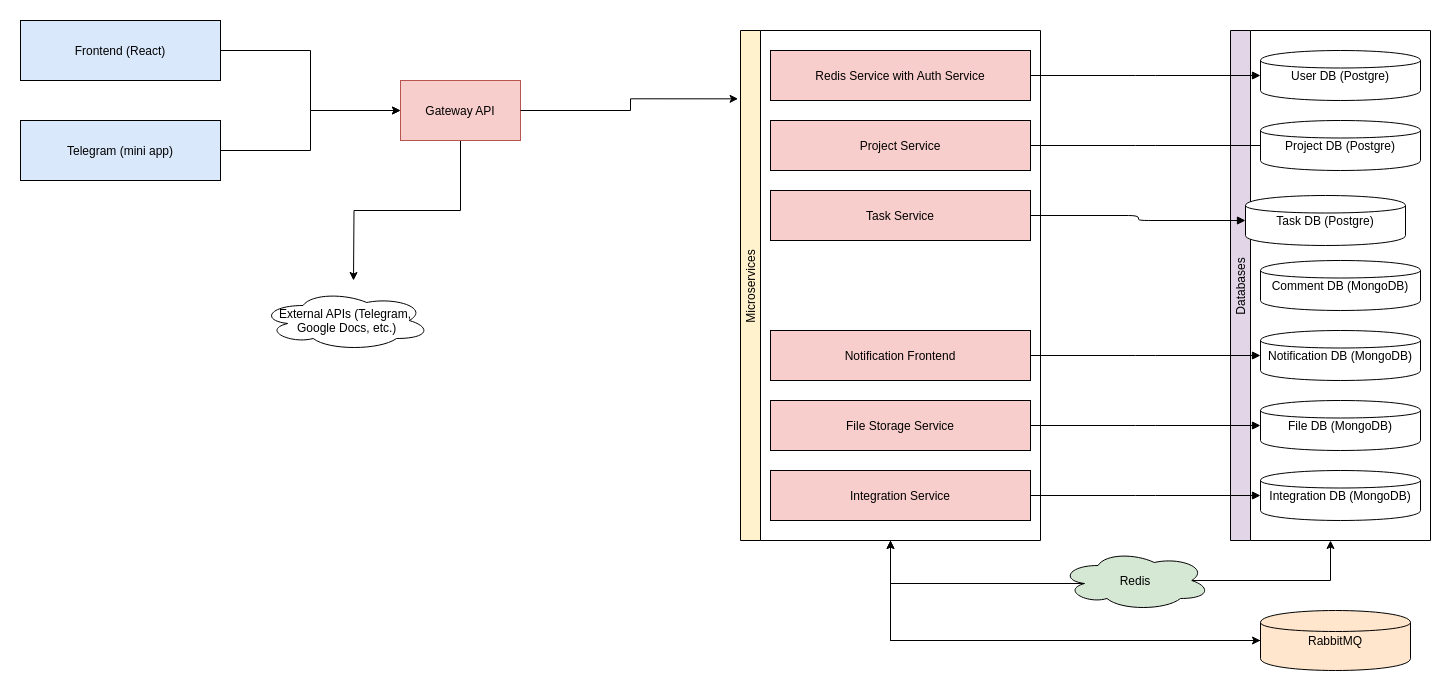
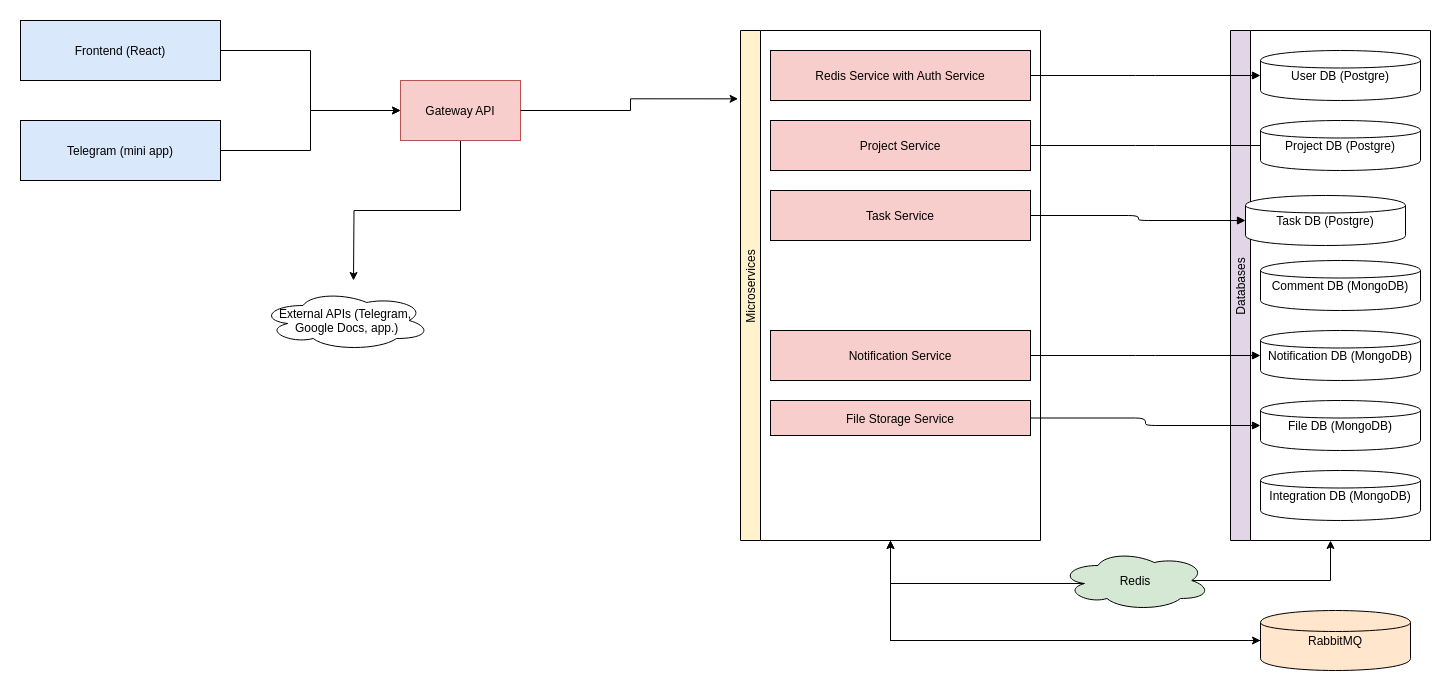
node "External APIs (Telegram, Google Docs, etc.)": label "External APIs (Telegram, Google Docs, etc.)" -> "External APIs (Telegram, Google Docs, app.)"
node "Notification Frontend": label "Notification Frontend" -> "Notification Service"
node "File Storage Service": size 260x50 -> 260x35
node "Integration Service": removed
edge "Integration Service" -> "Integration DB (MongoDB)": removed
